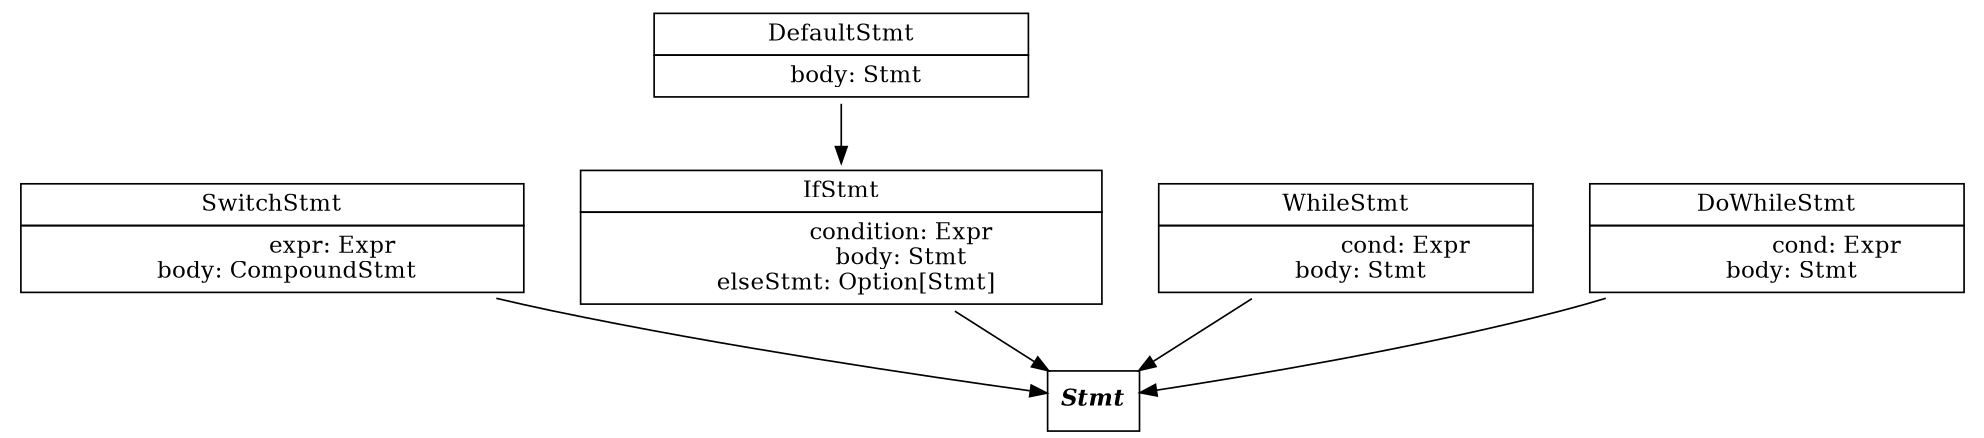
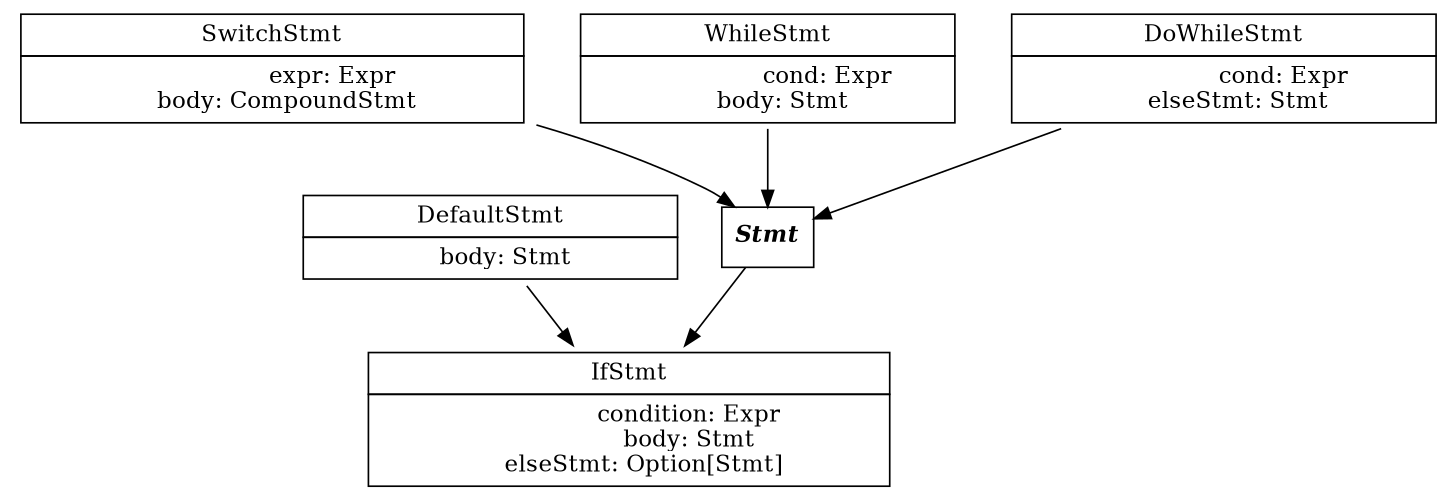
node "DoWhileStmt": text "body: Stmt" -> "elseStmt: Stmt"
edge "IfStmt" -> "Stmt": reversed
